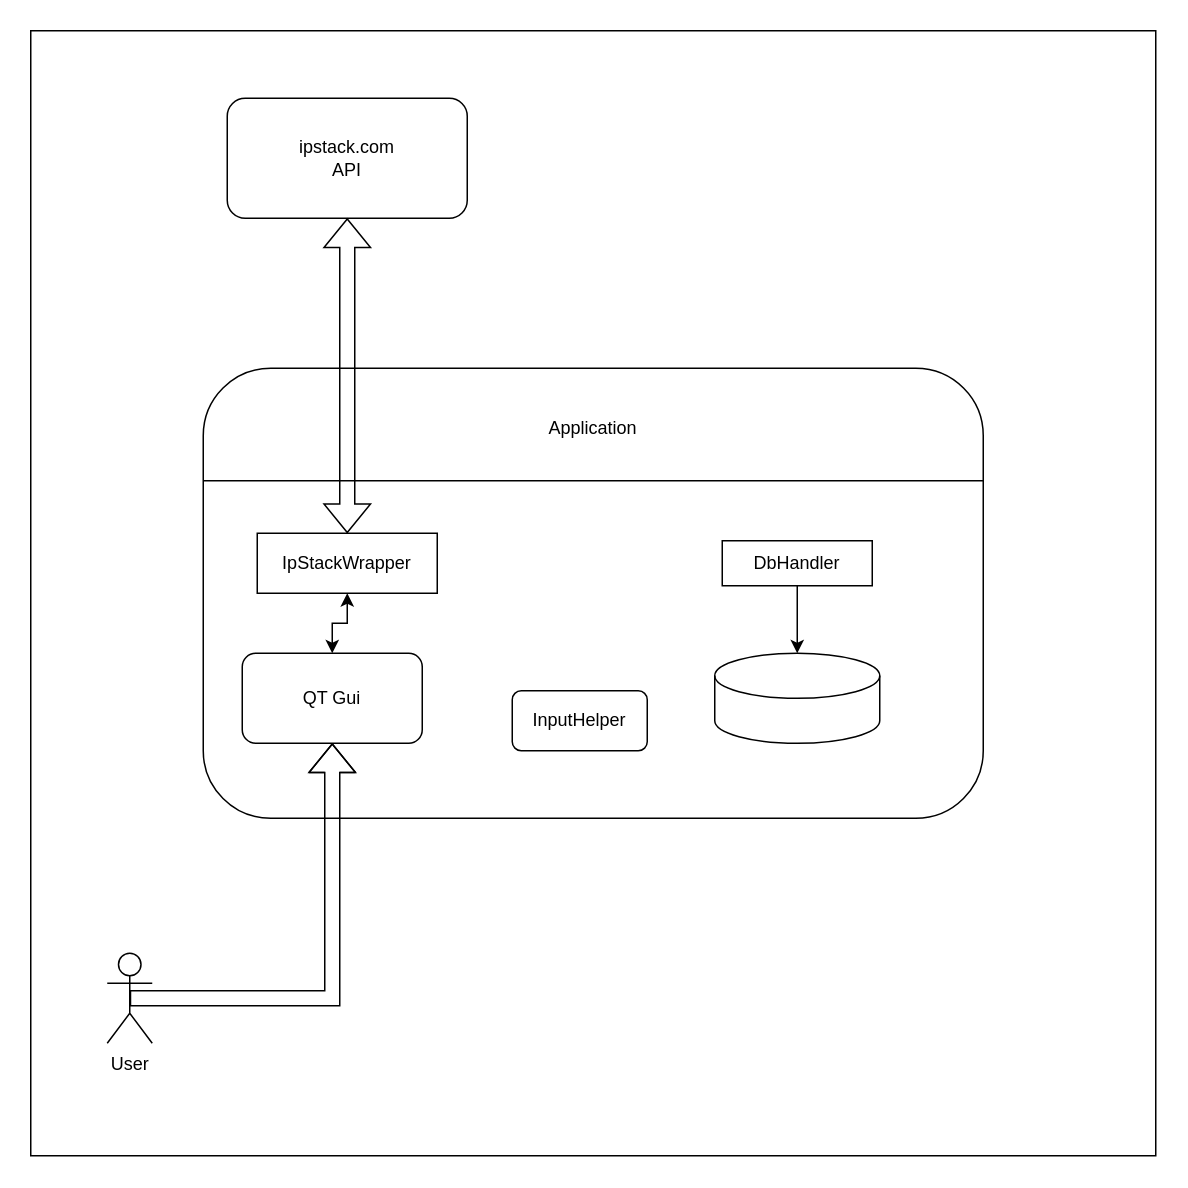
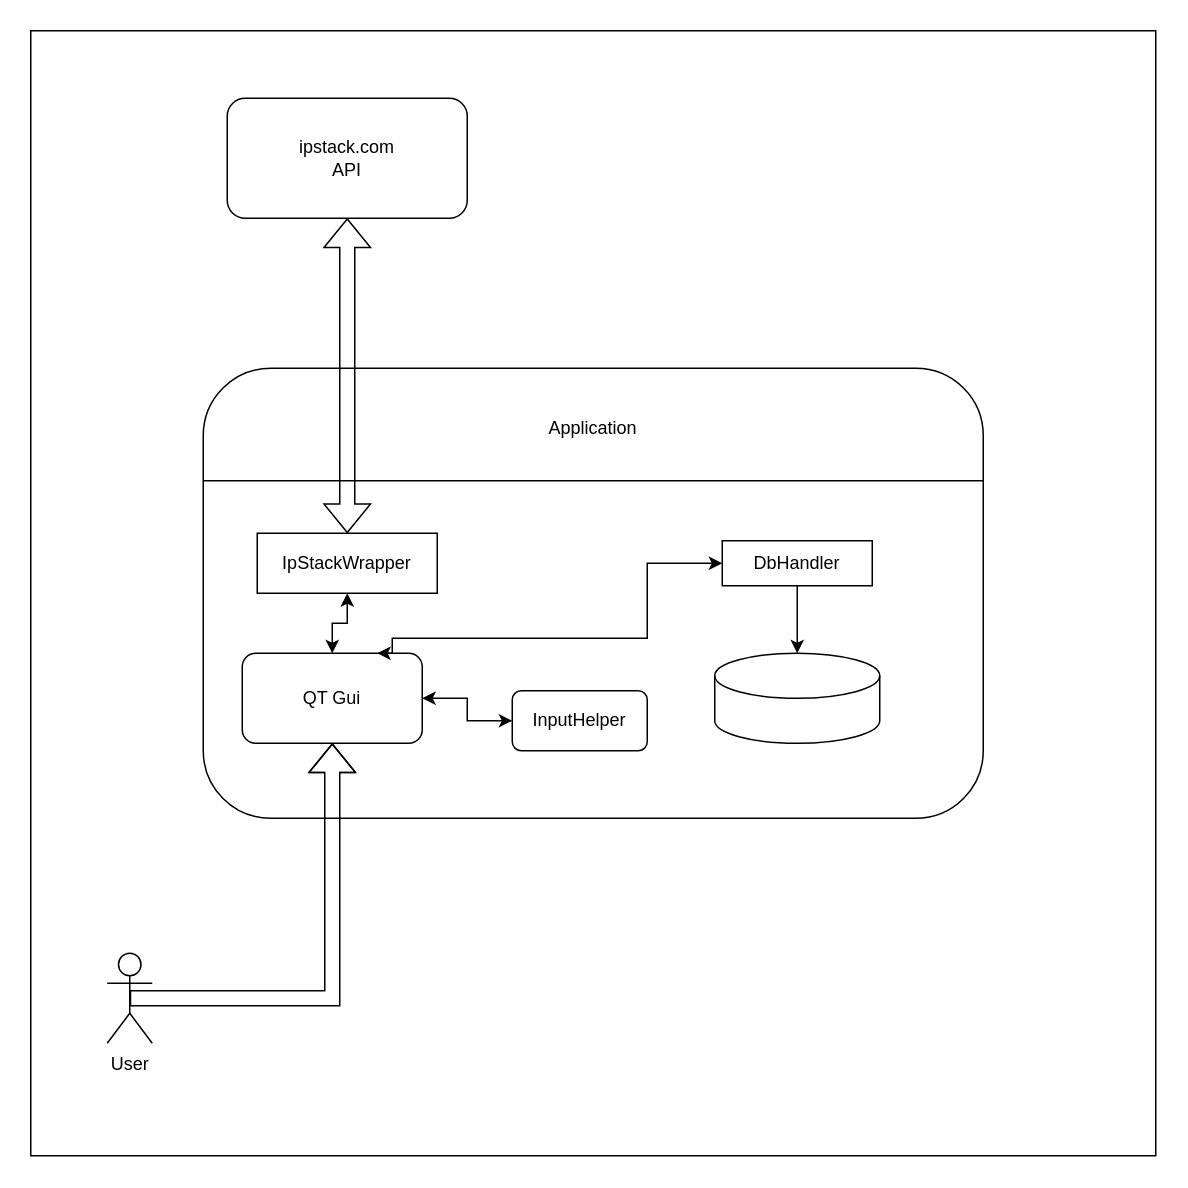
edge "DbHandler" -- "QT Gui": added
edge "QT Gui" -- "InputHelper": added
